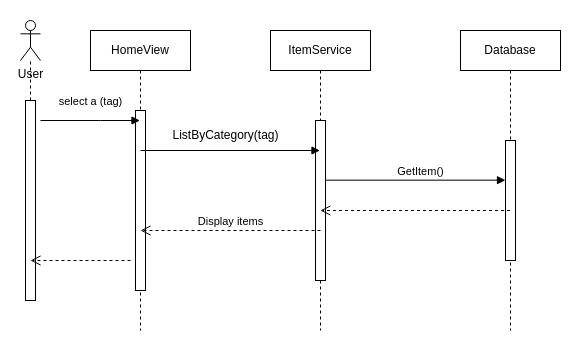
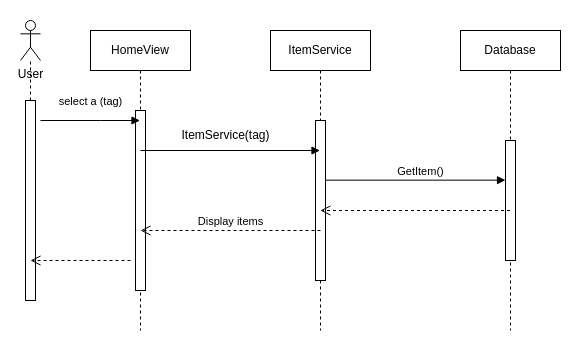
node "ListByCategory(tag)": label "ListByCategory(tag)" -> "ItemService(tag)"
